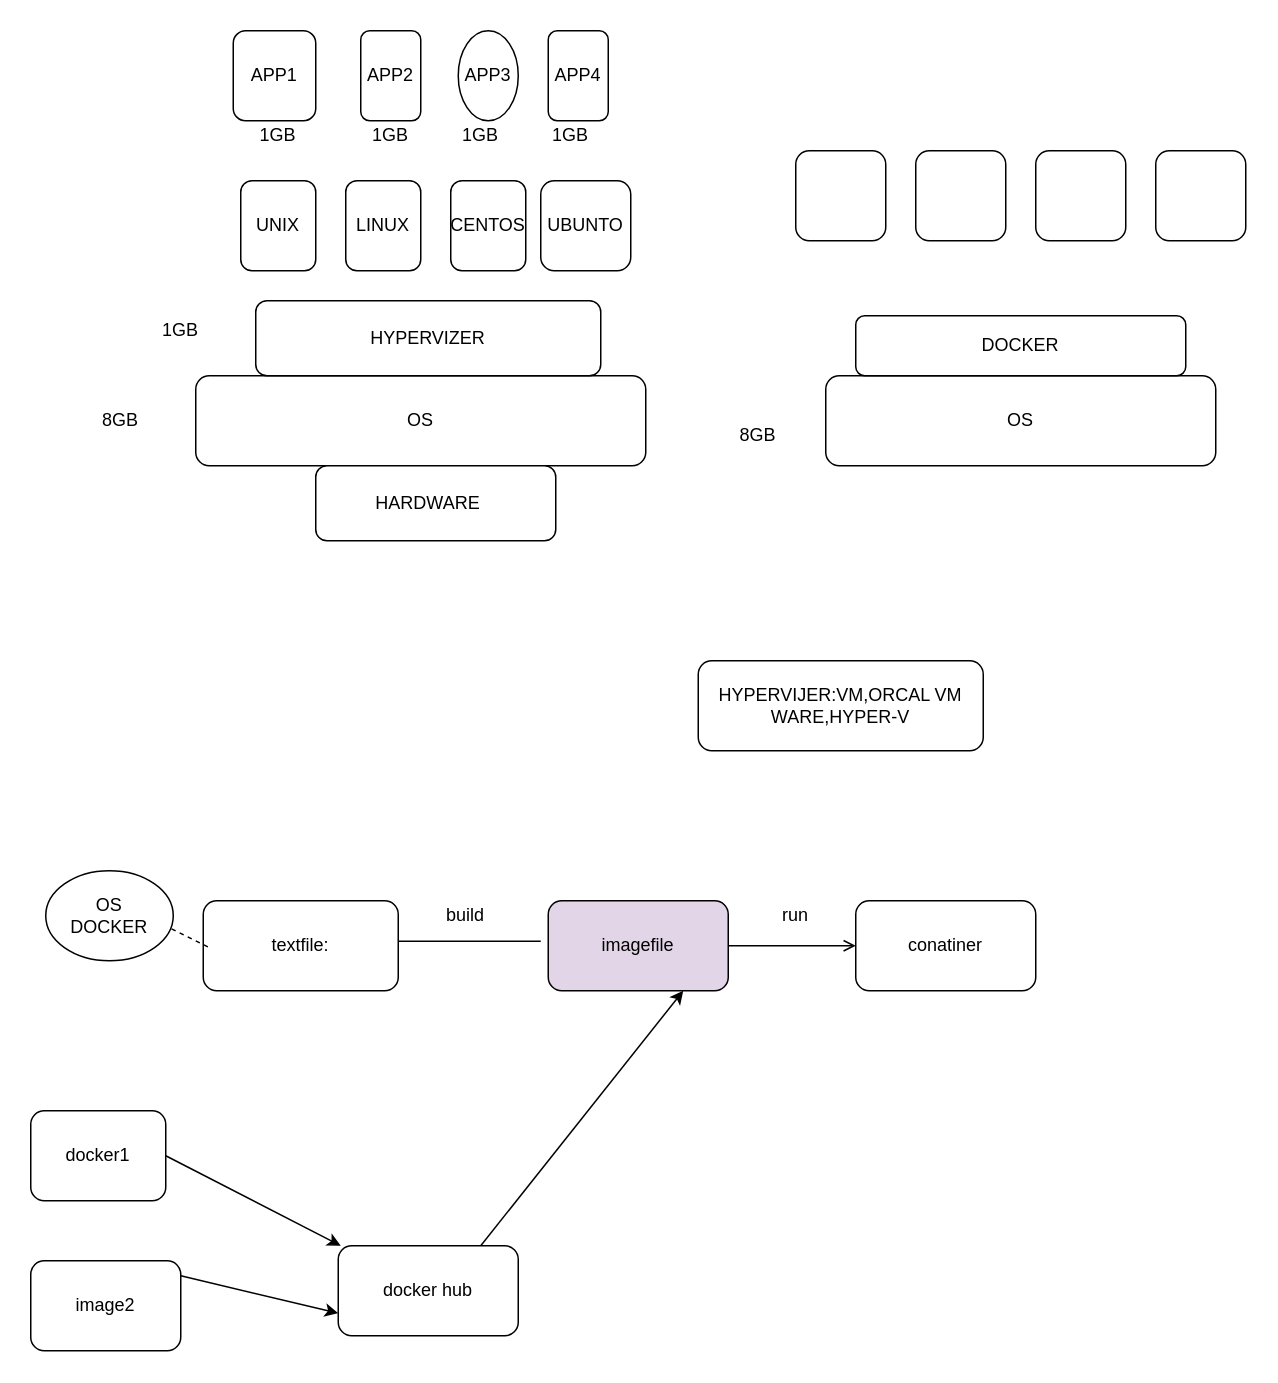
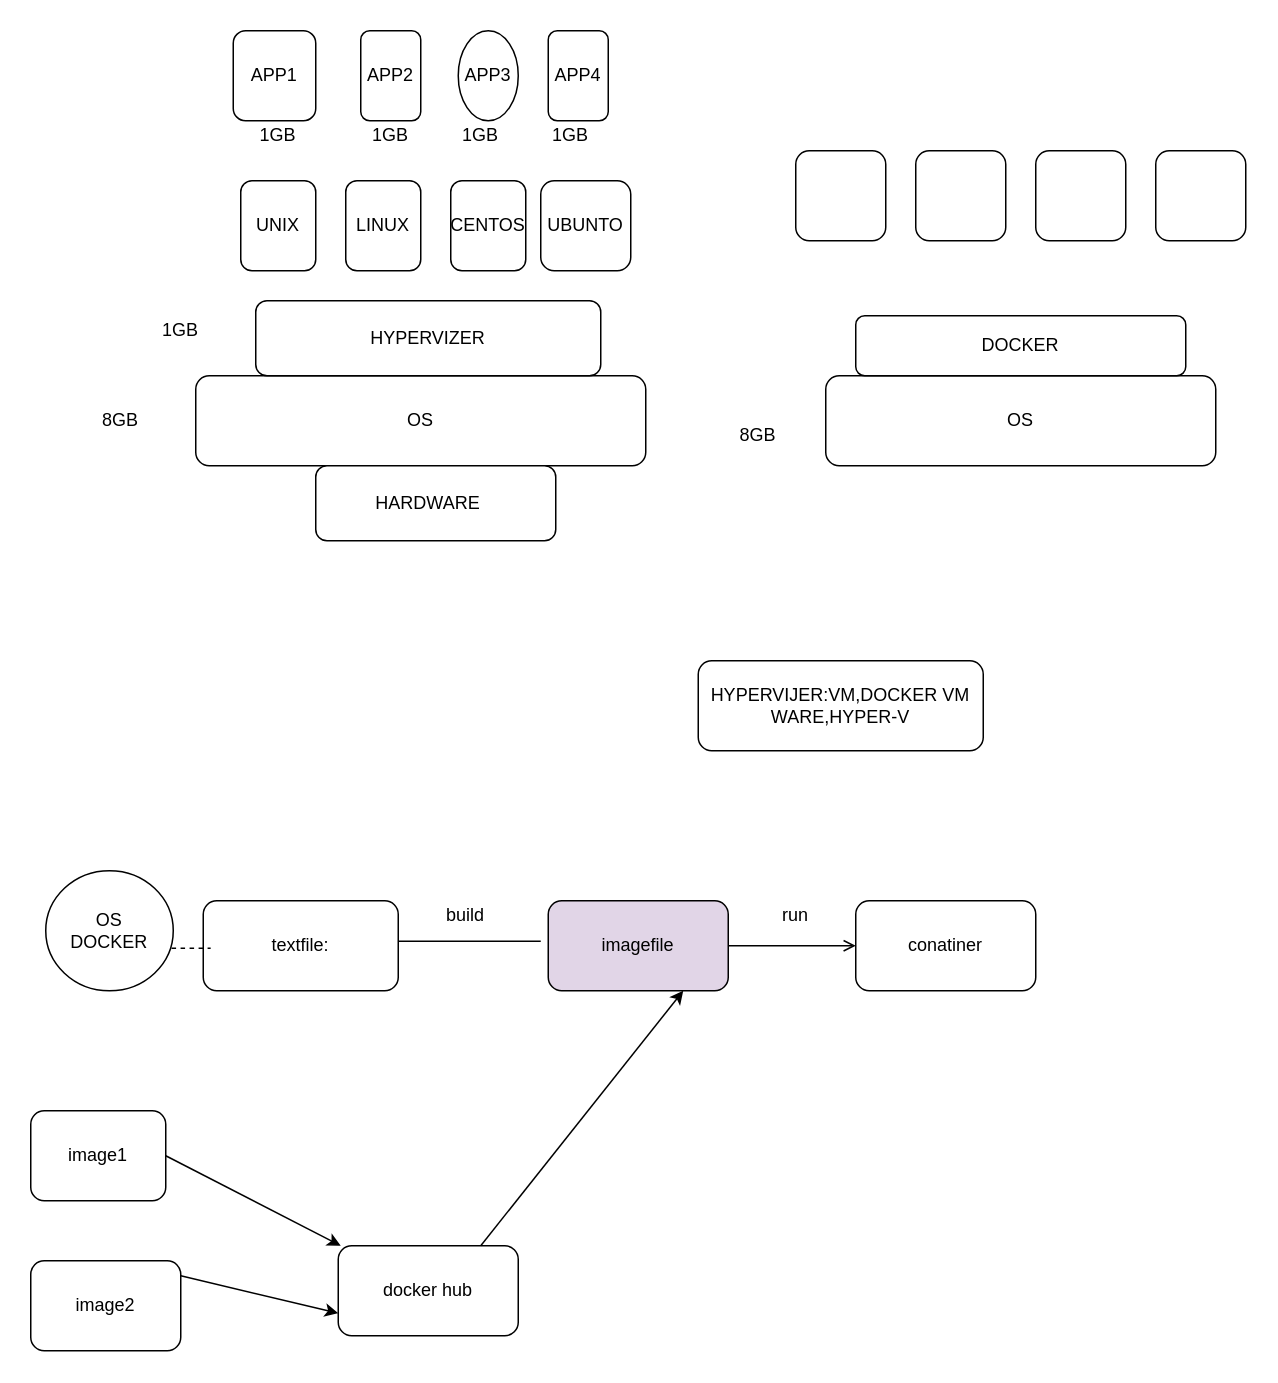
node "HYPERVIJER:VM,ORCAL VM WARE,HYPER-V": label "HYPERVIJER:VM,ORCAL VM WARE,HYPER-V" -> "HYPERVIJER:VM,DOCKER VM WARE,HYPER-V"
node "OS DOCKER": size 128x90 -> 128x120
node "docker1": label "docker1" -> "image1"
